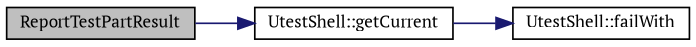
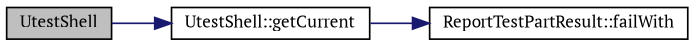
node "ReportTestPartResult": label "ReportTestPartResult" -> "UtestShell"
node "UtestShell::failWith": label "UtestShell::failWith" -> "ReportTestPartResult::failWith"
